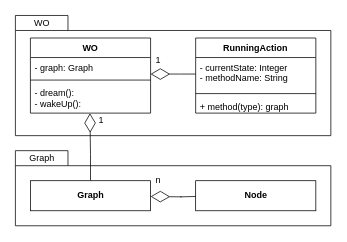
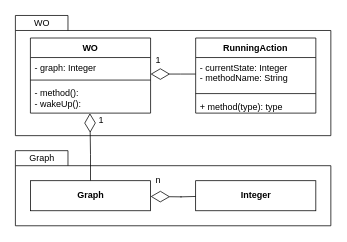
node "- graph: Graph": label "- graph: Graph" -> "- graph: Integer"
node "- dream(): - wakeUp():": label "- dream(): - wakeUp():" -> "- method(): - wakeUp():"
node "+ method(type): graph": label "+ method(type): graph" -> "+ method(type): type"
node "Node": label "Node" -> "Integer"
